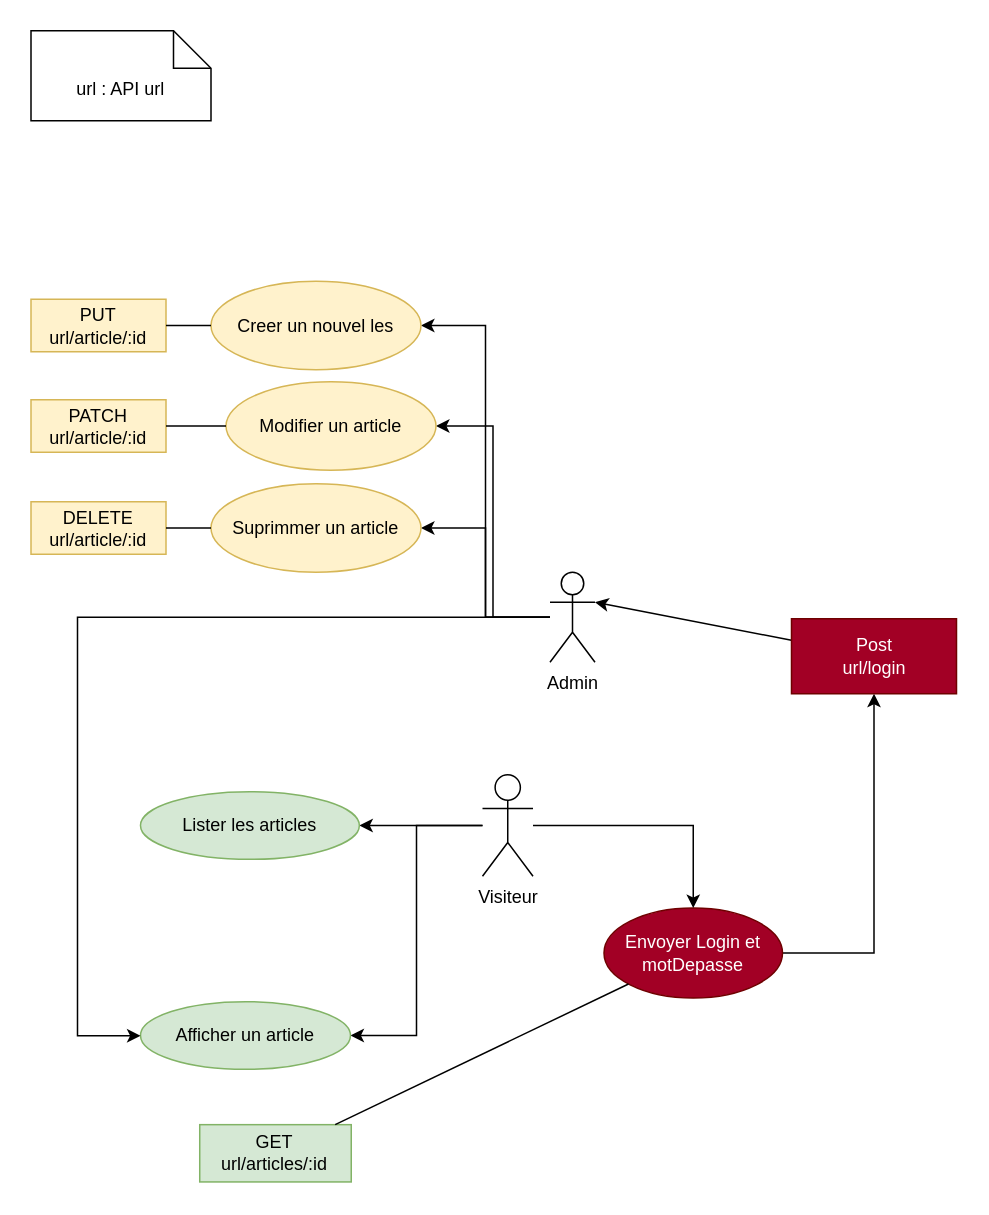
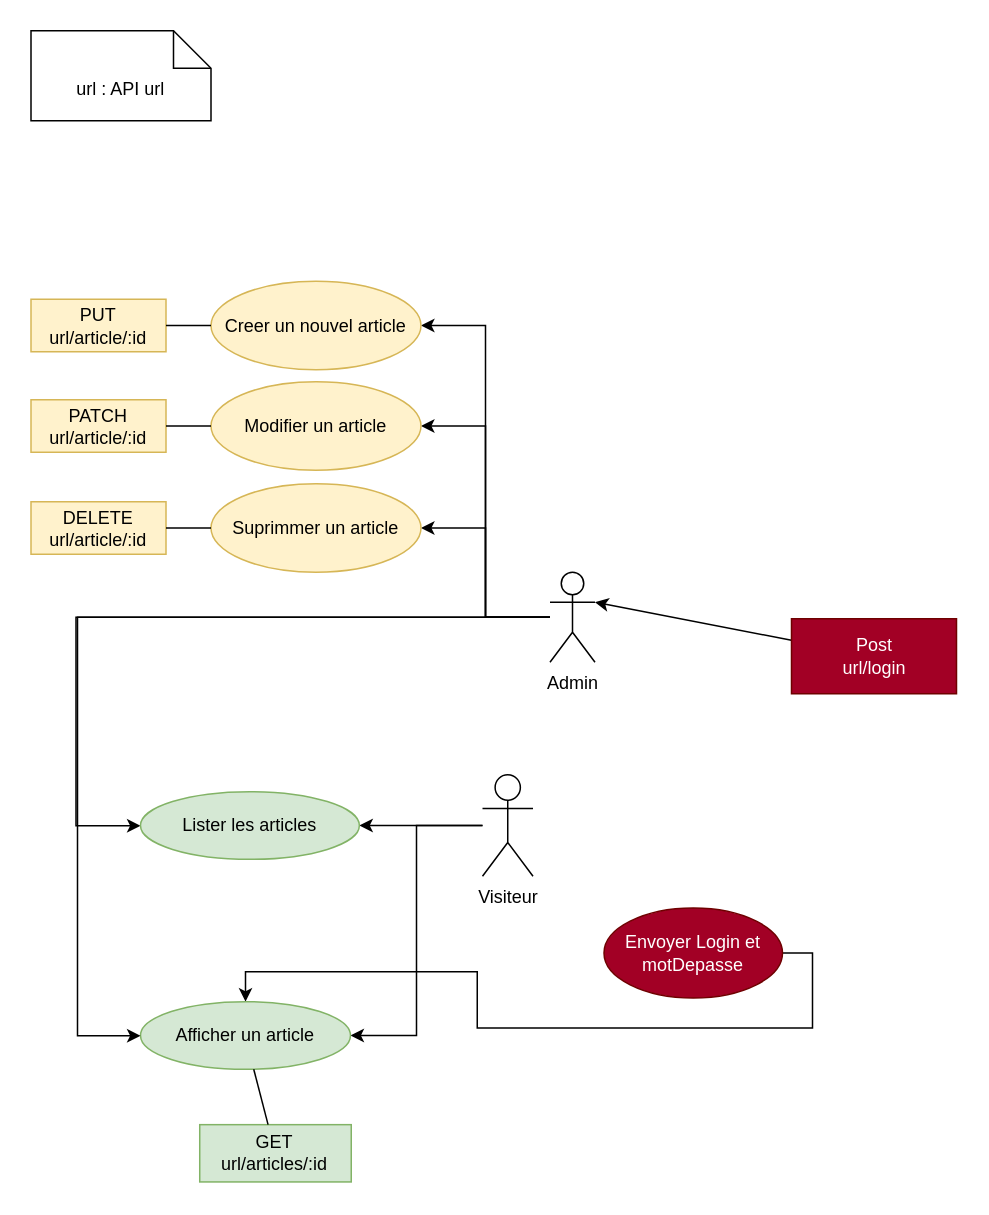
node "Creer un nouvel les": label "Creer un nouvel les" -> "Creer un nouvel article"
node "Modifier un article": moved (331, 426) -> (316, 426)
edge "Admin" -> "Lister les articles": added
edge "Visiteur" -> "Envoyer Login et motDepasse": removed
edge "Envoyer Login et motDepasse" -> "Post url/login": now "Envoyer Login et motDepasse" -> "Afficher un article"
edge "Envoyer Login et motDepasse" -- "GET url/articles/:id": now "Afficher un article" -- "GET url/articles/:id"
